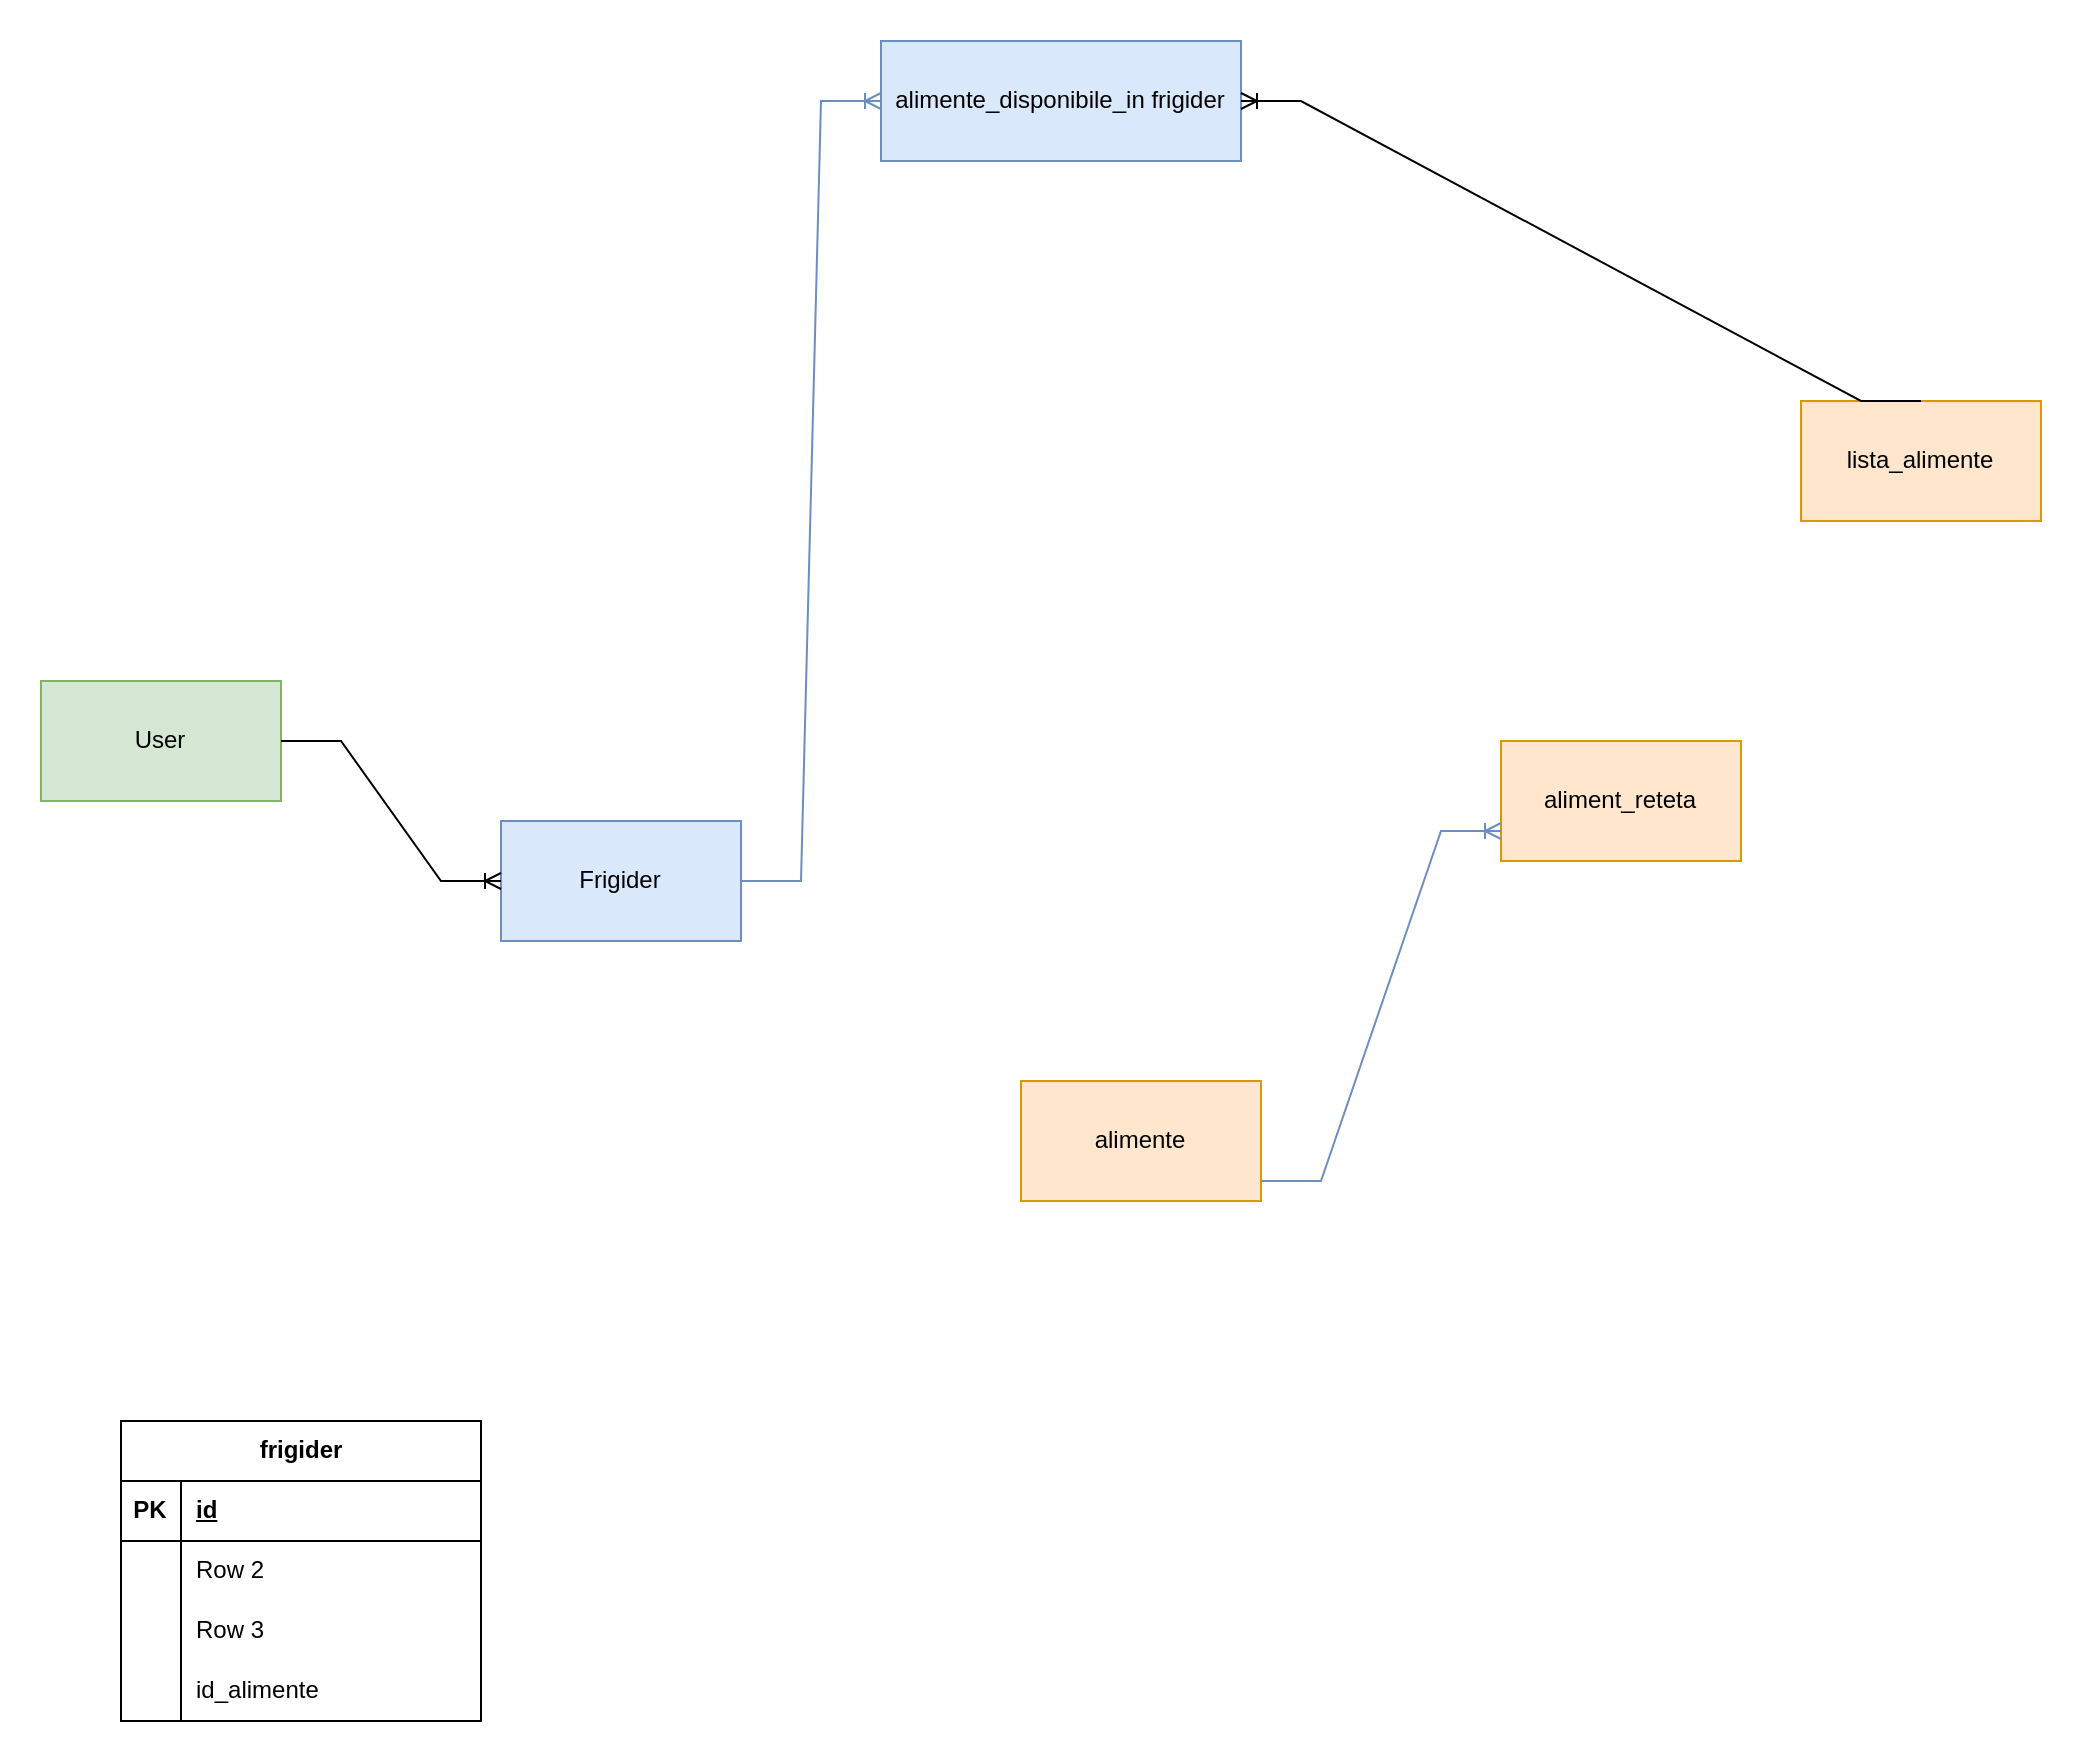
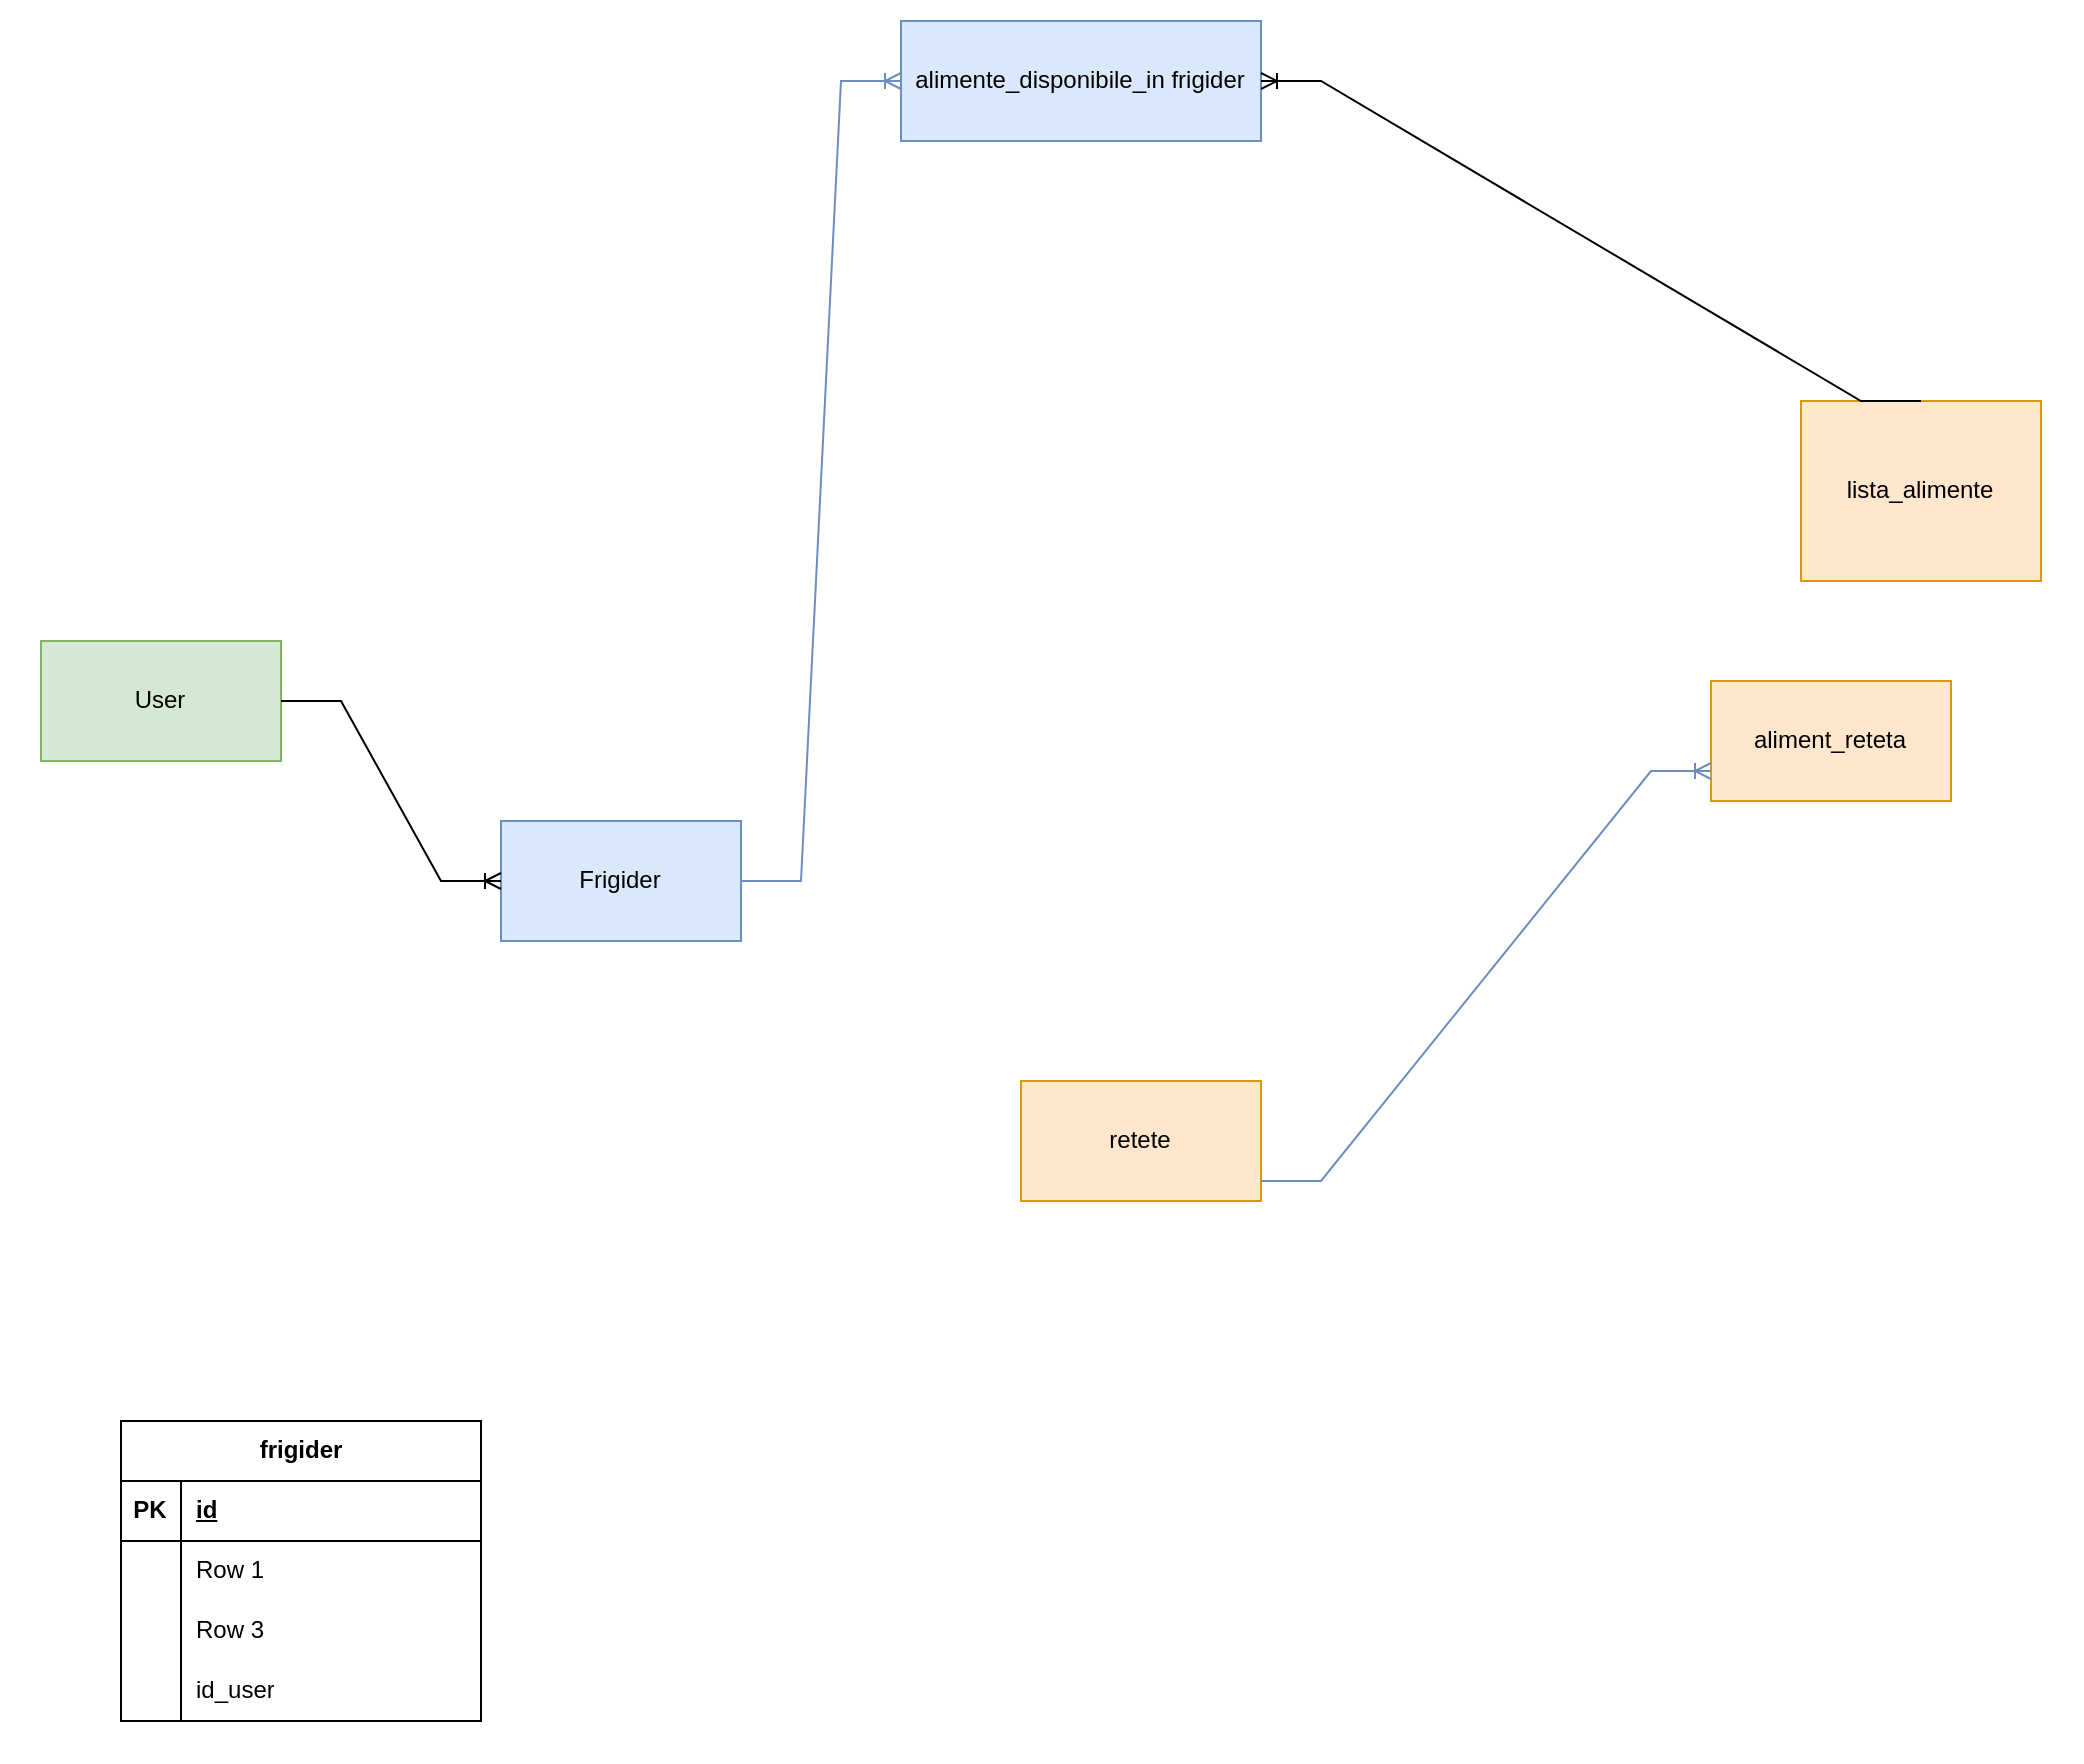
node "alimente_disponibile_in frigider": moved (1061, 101) -> (1081, 81)
node "lista_alimente": size 240x120 -> 240x180
node "User": moved (161, 741) -> (161, 701)
node "aliment_reteta": moved (1621, 801) -> (1831, 741)
node "alimente": label "alimente" -> "retete"
node "Row 2": label "Row 2" -> "Row 1"
node "id_alimente": label "id_alimente" -> "id_user"
